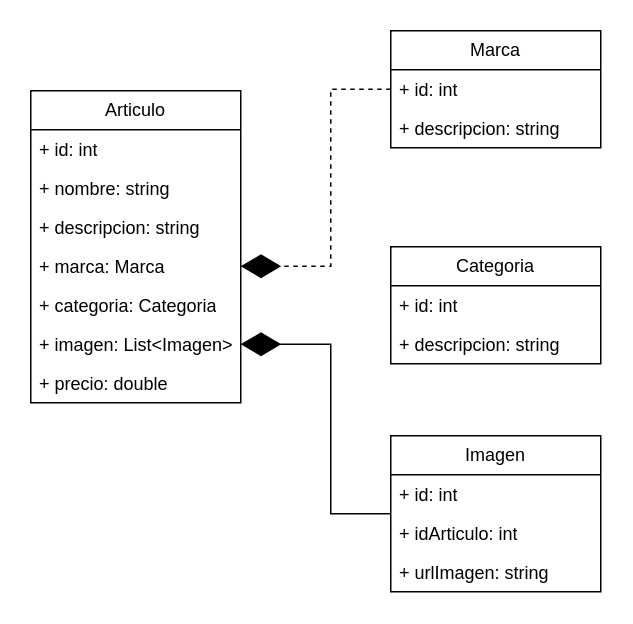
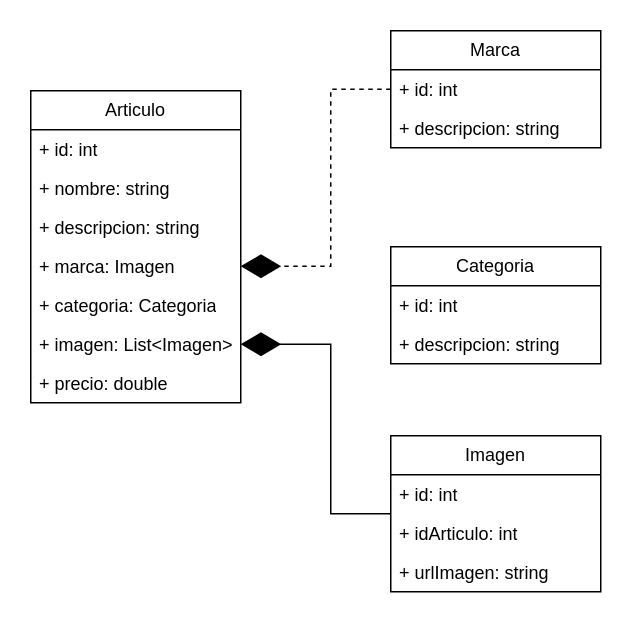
node "+ marca: Marca": label "+ marca: Marca" -> "+ marca: Imagen"
